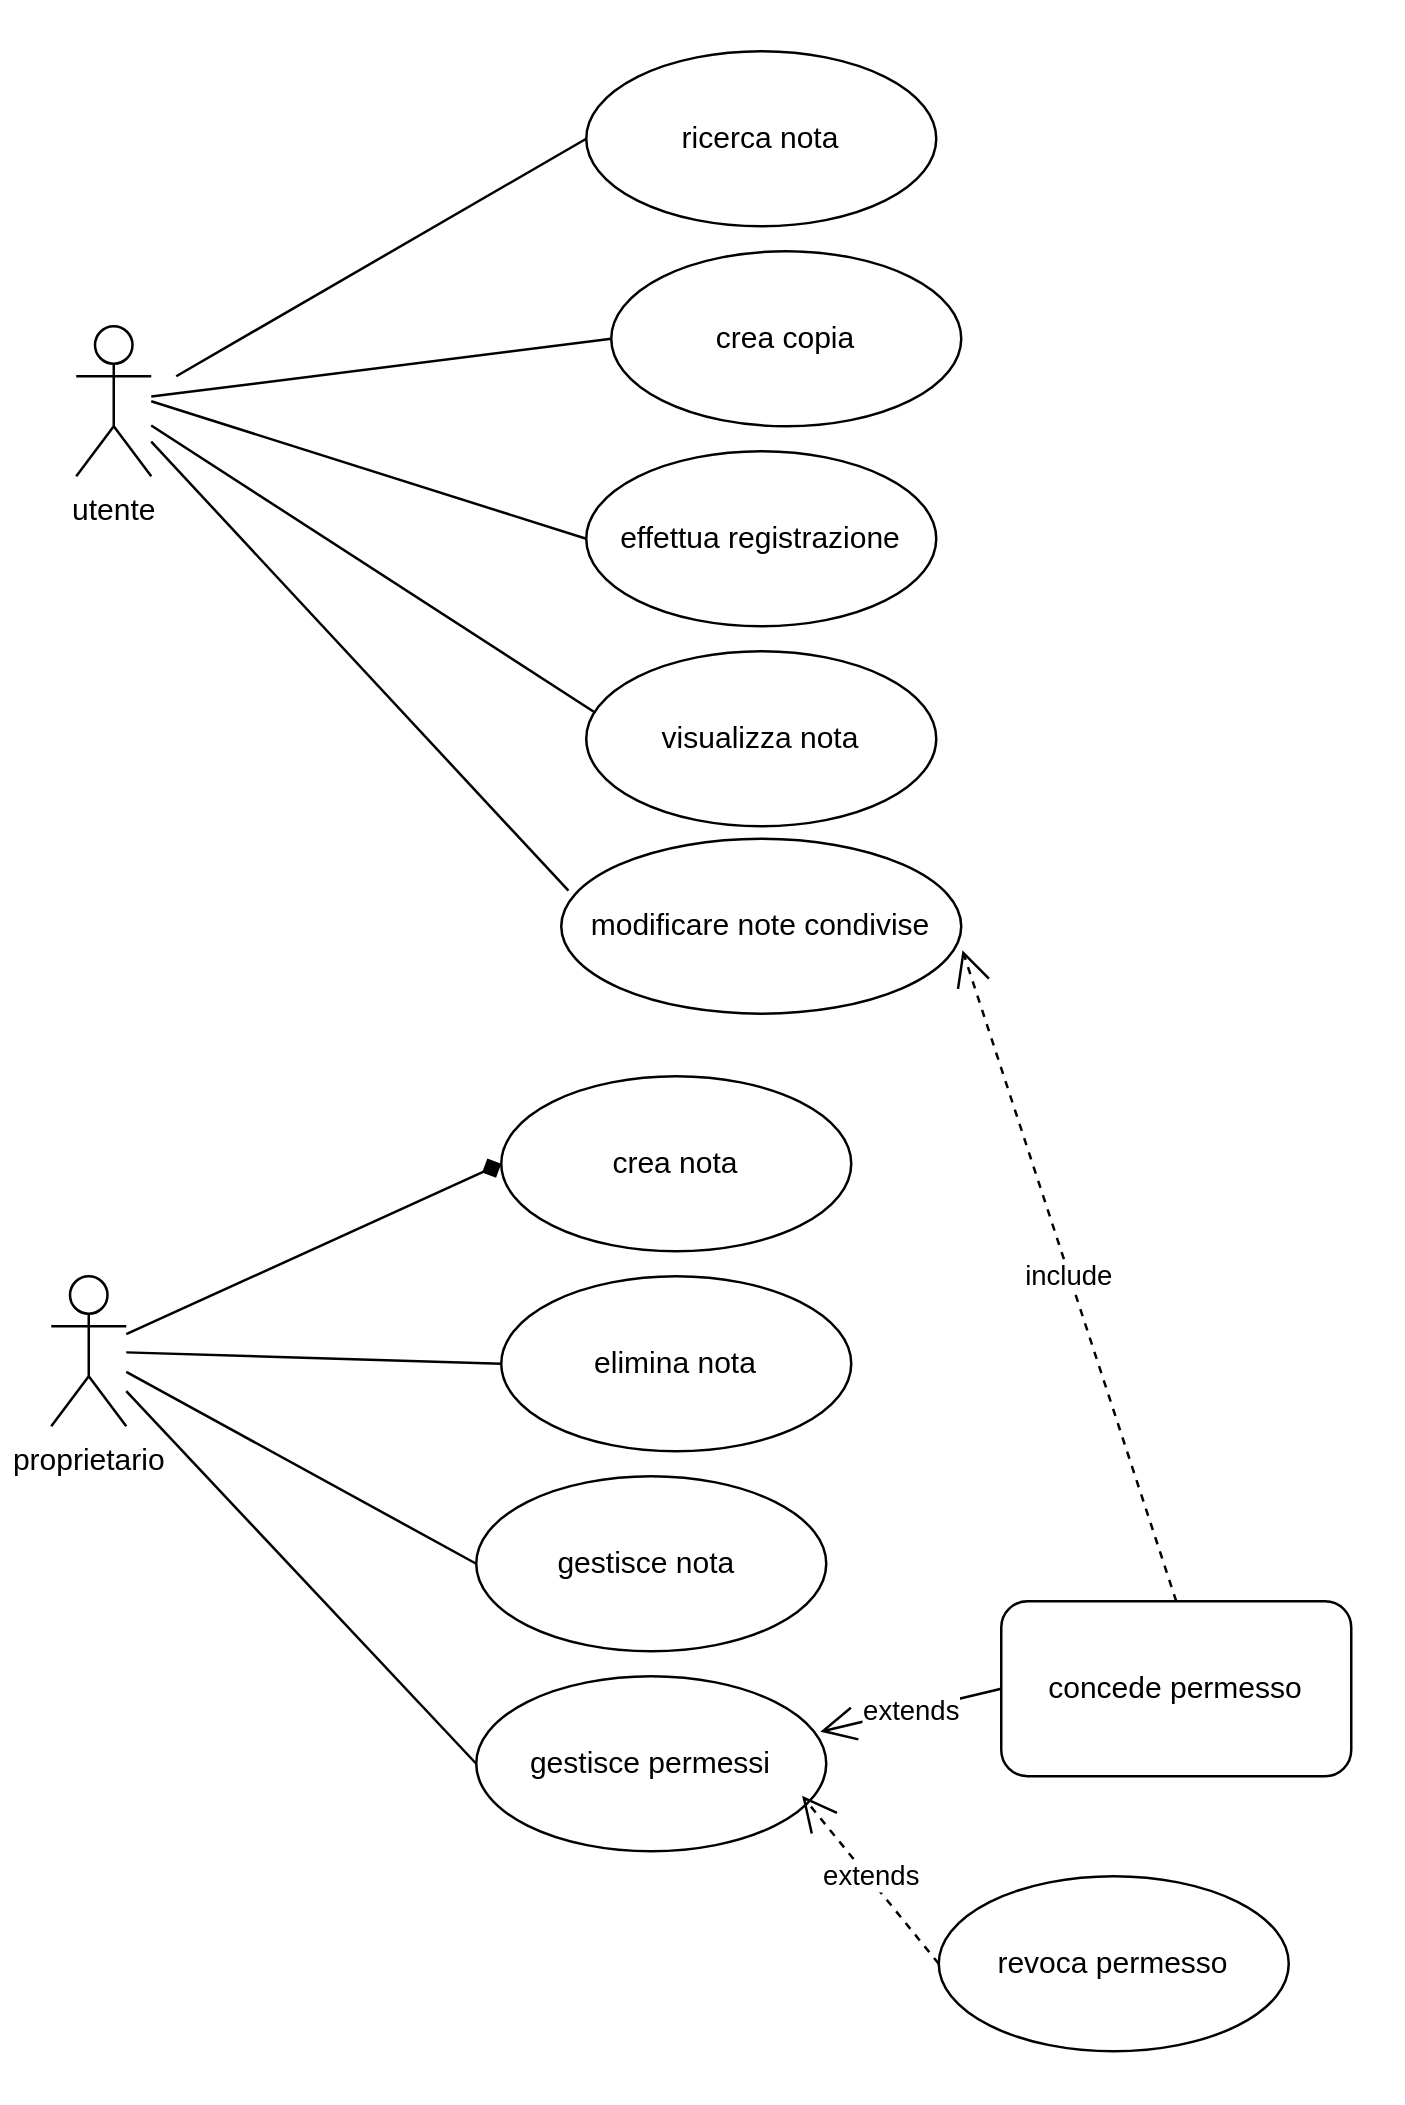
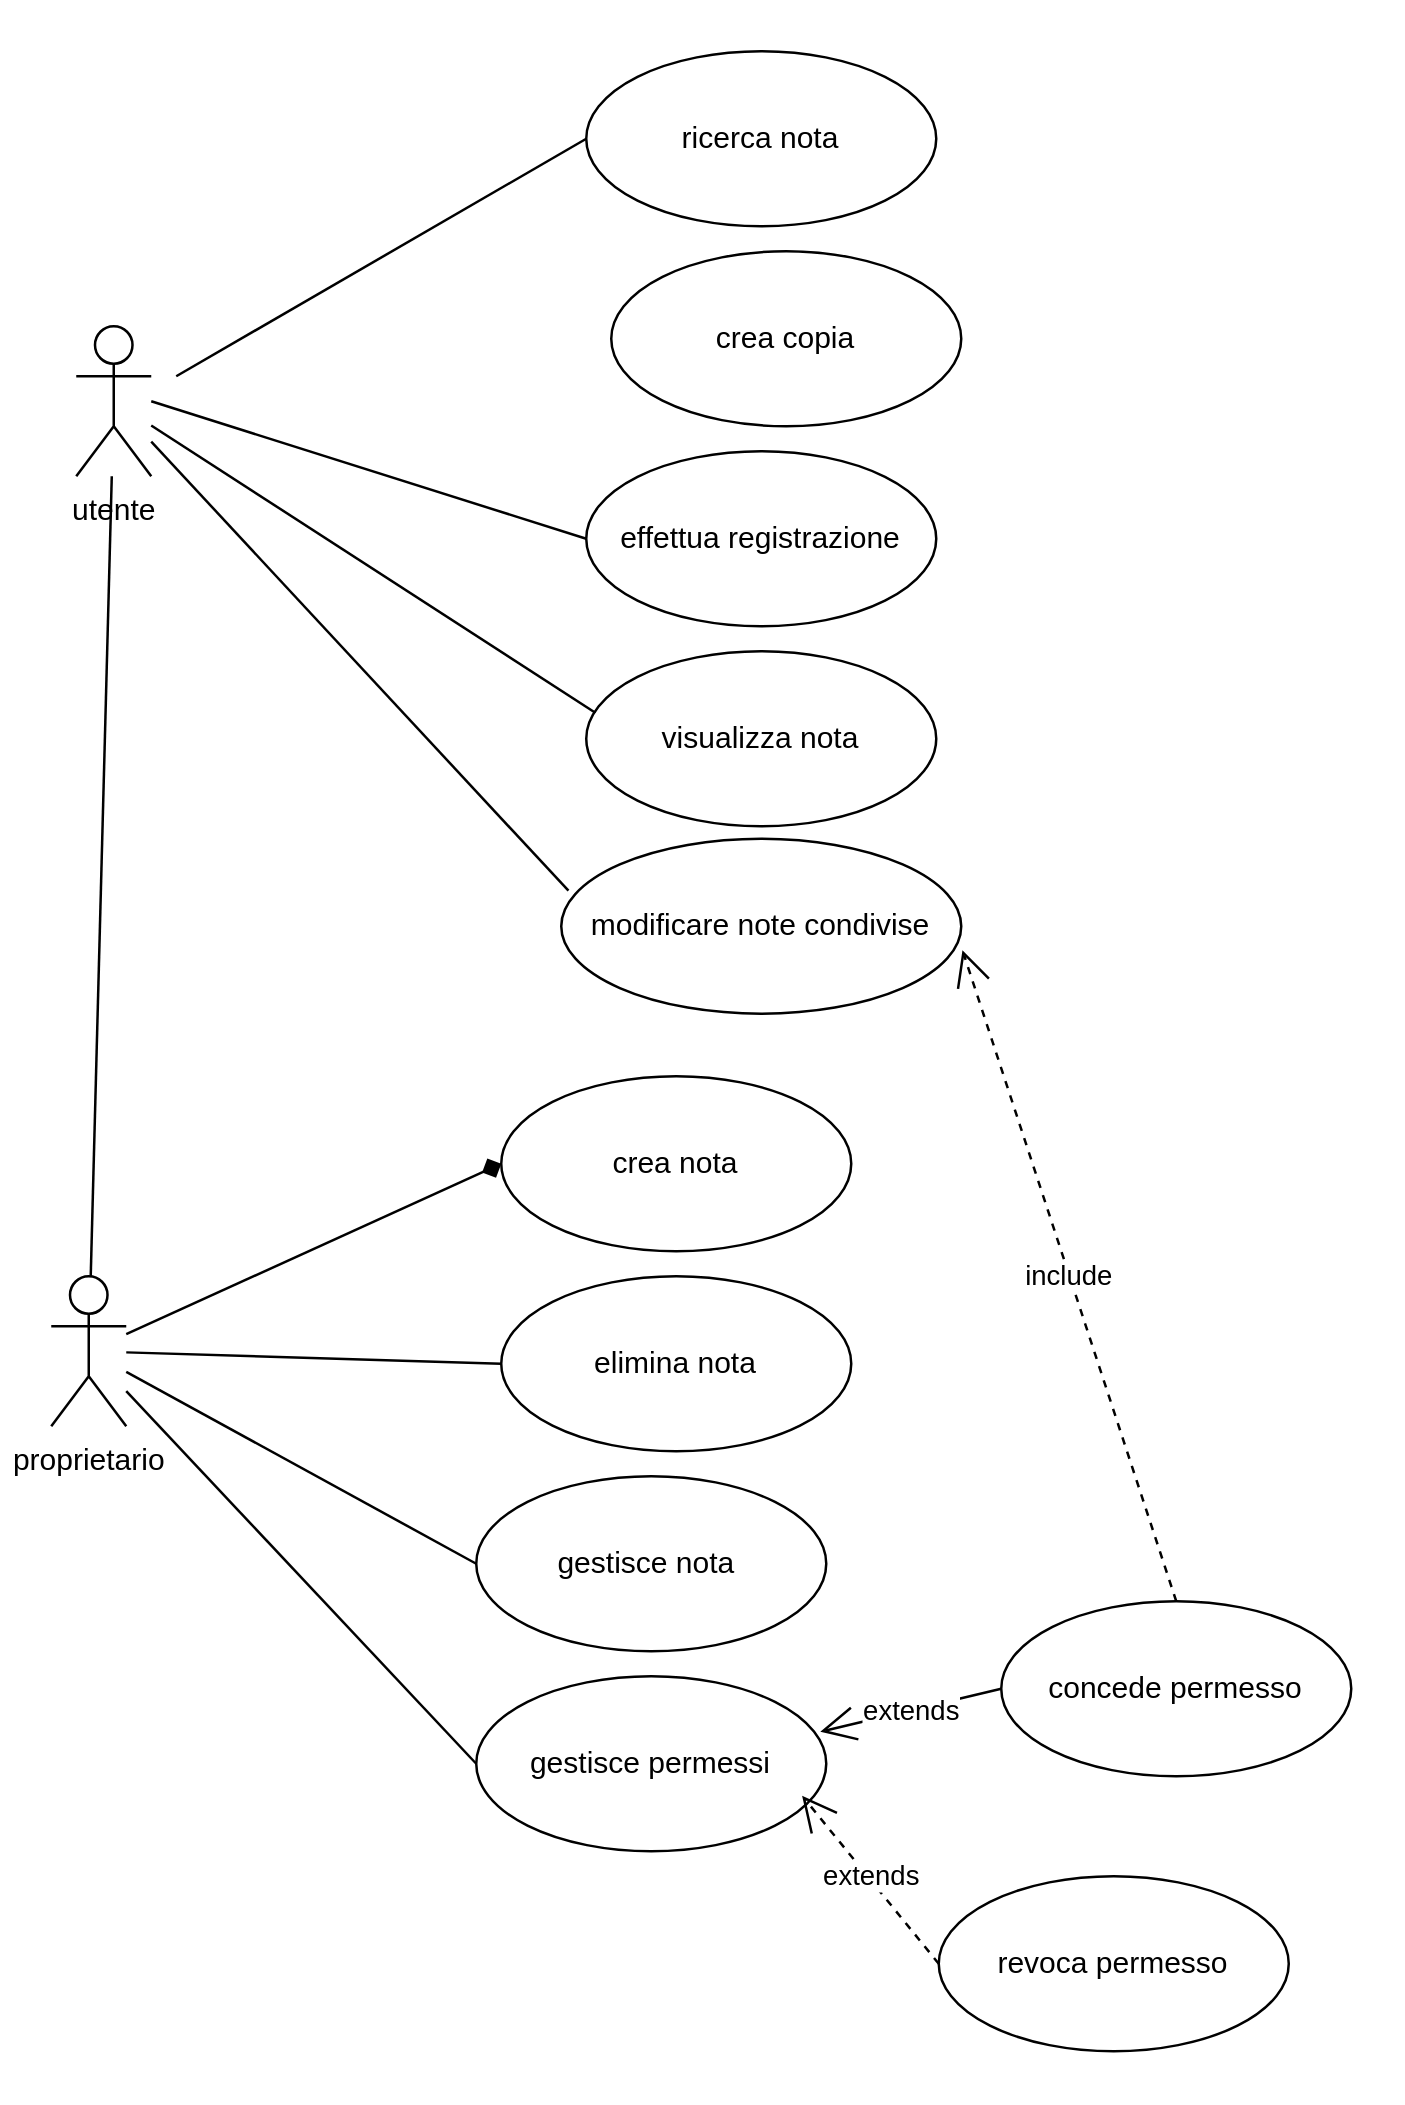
edge "crea copia" -- "utente": now "proprietario" -- "utente"
node "concede permesso": shape rounded rectangle -> ellipse
